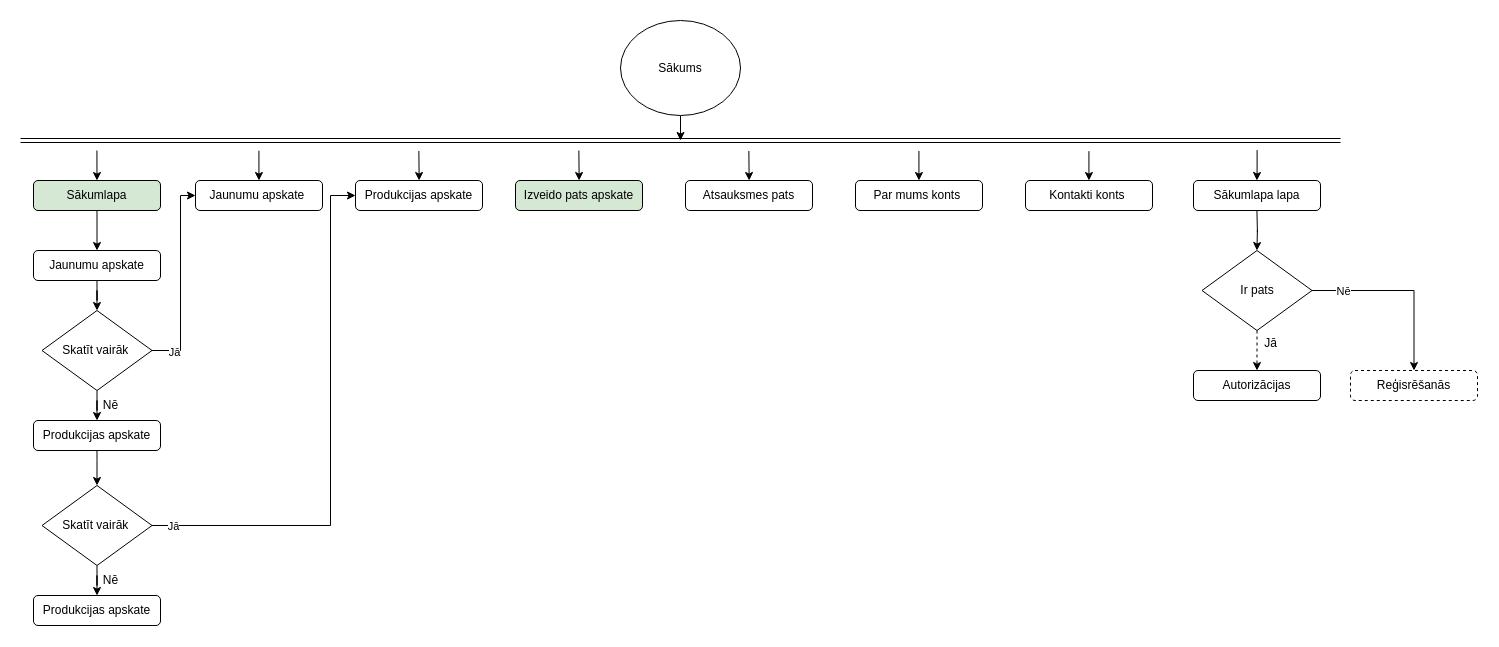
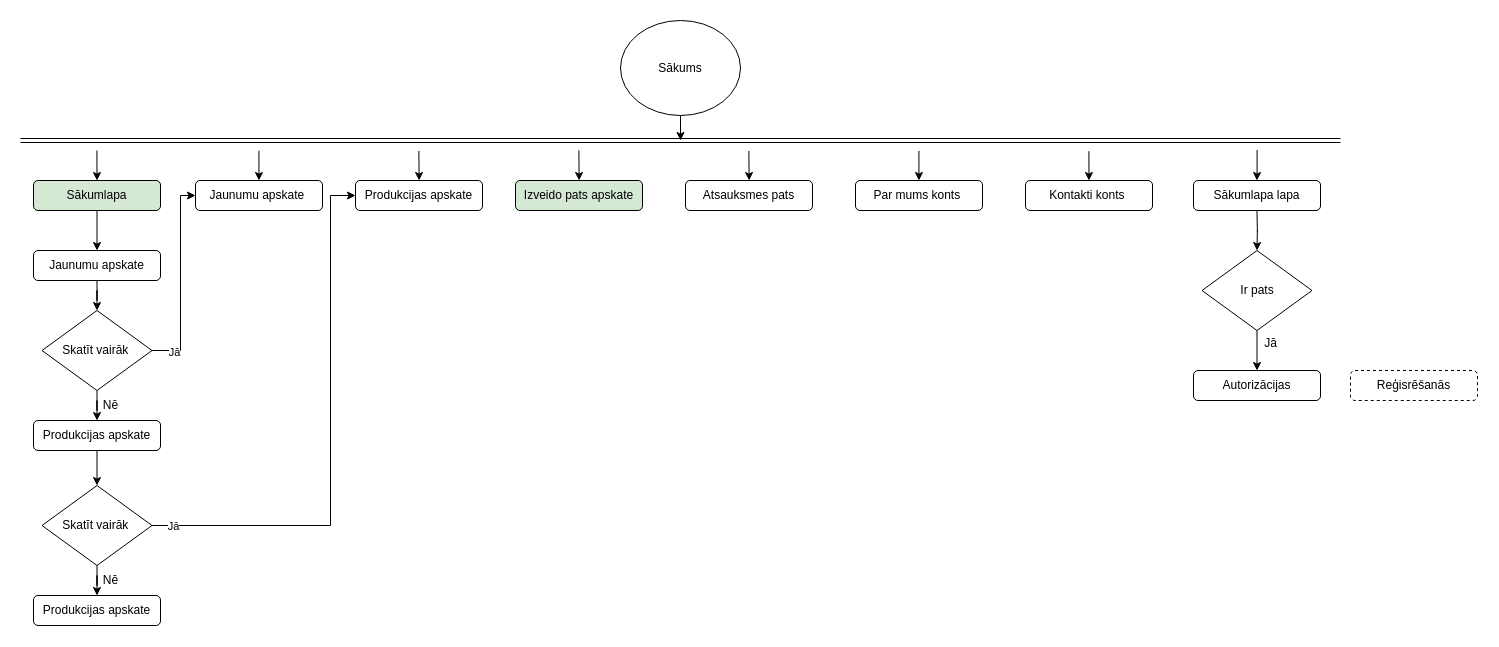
edge "Ir pats" -> "Reģisrēšanās": removed, label "Nē"
edge "Ir pats" -> "Autorizācijas": style dashed -> solid
